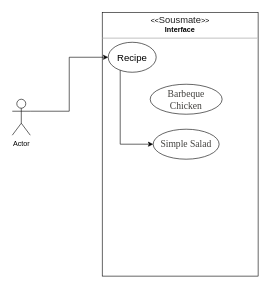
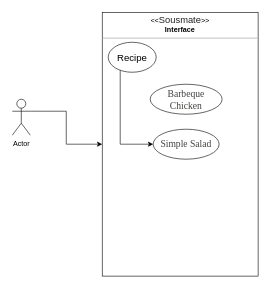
edge "Actor" -> "Recipe": now "Actor" -> "<<Sousmate>> Interface"
